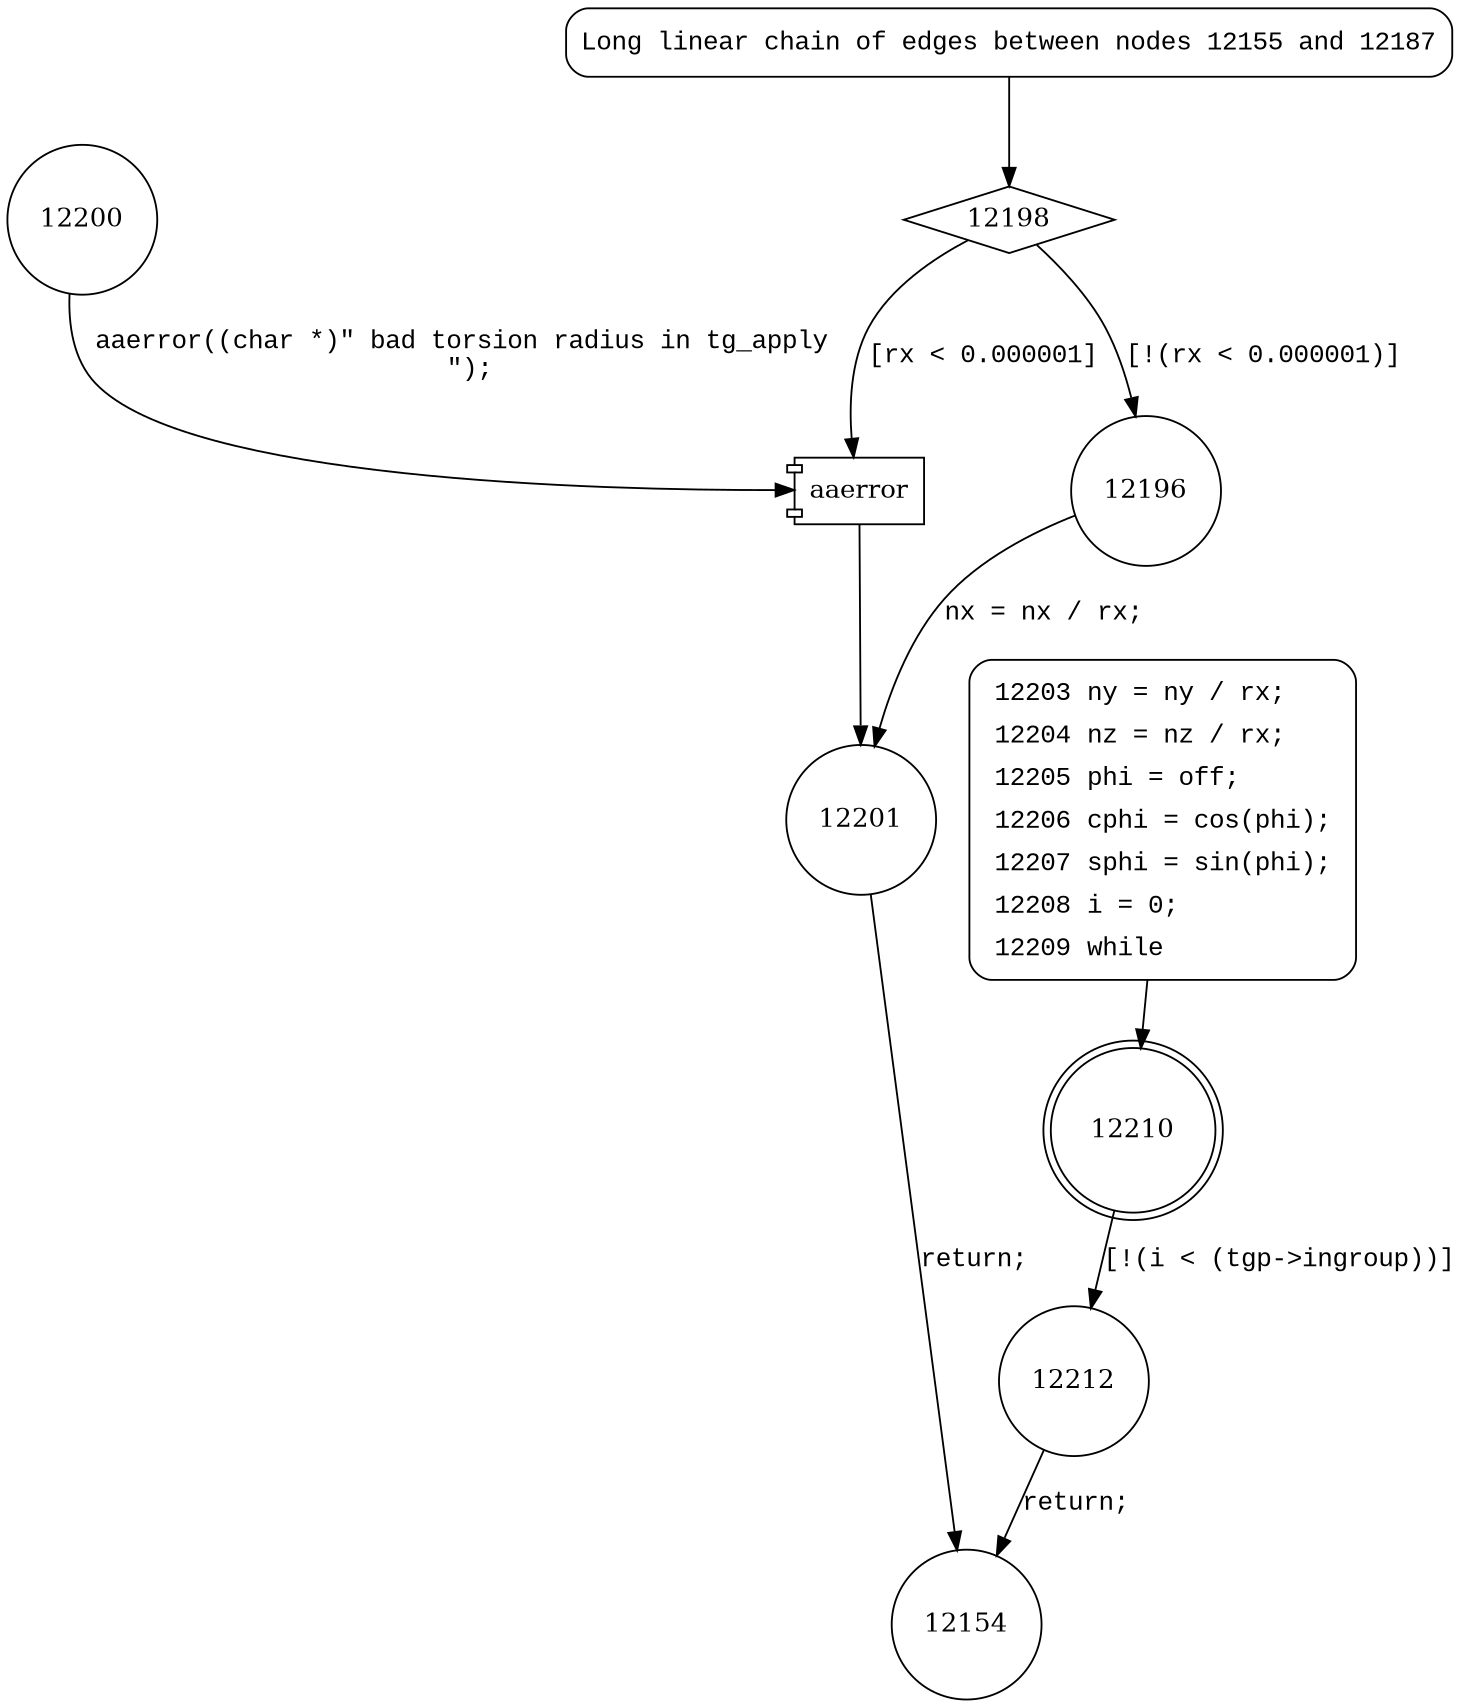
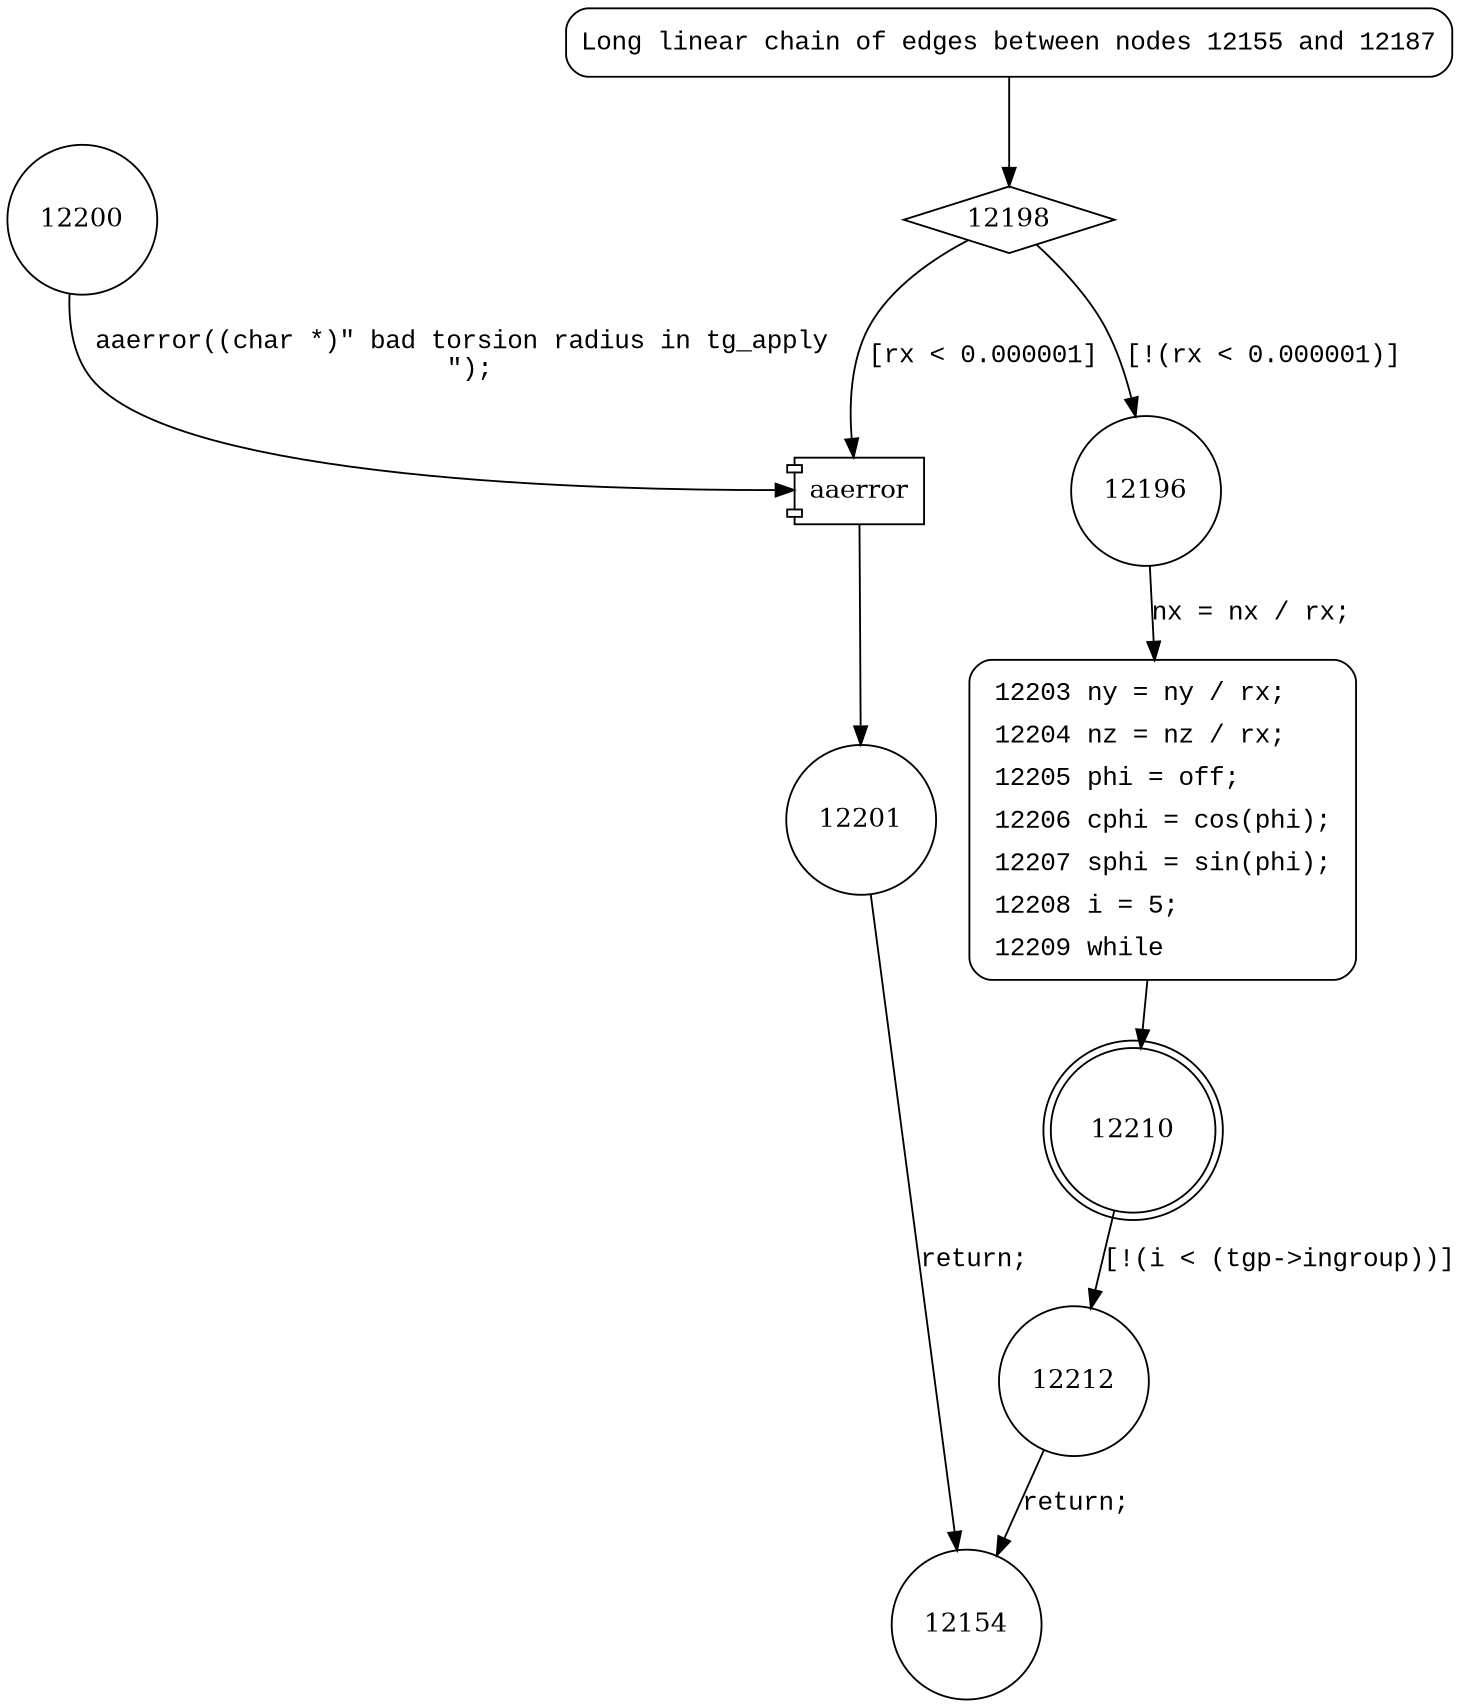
edge "12196" -> "12201": now "12196" -> "12203"
node "12203": text "i = 0;" -> "i = 5;"
